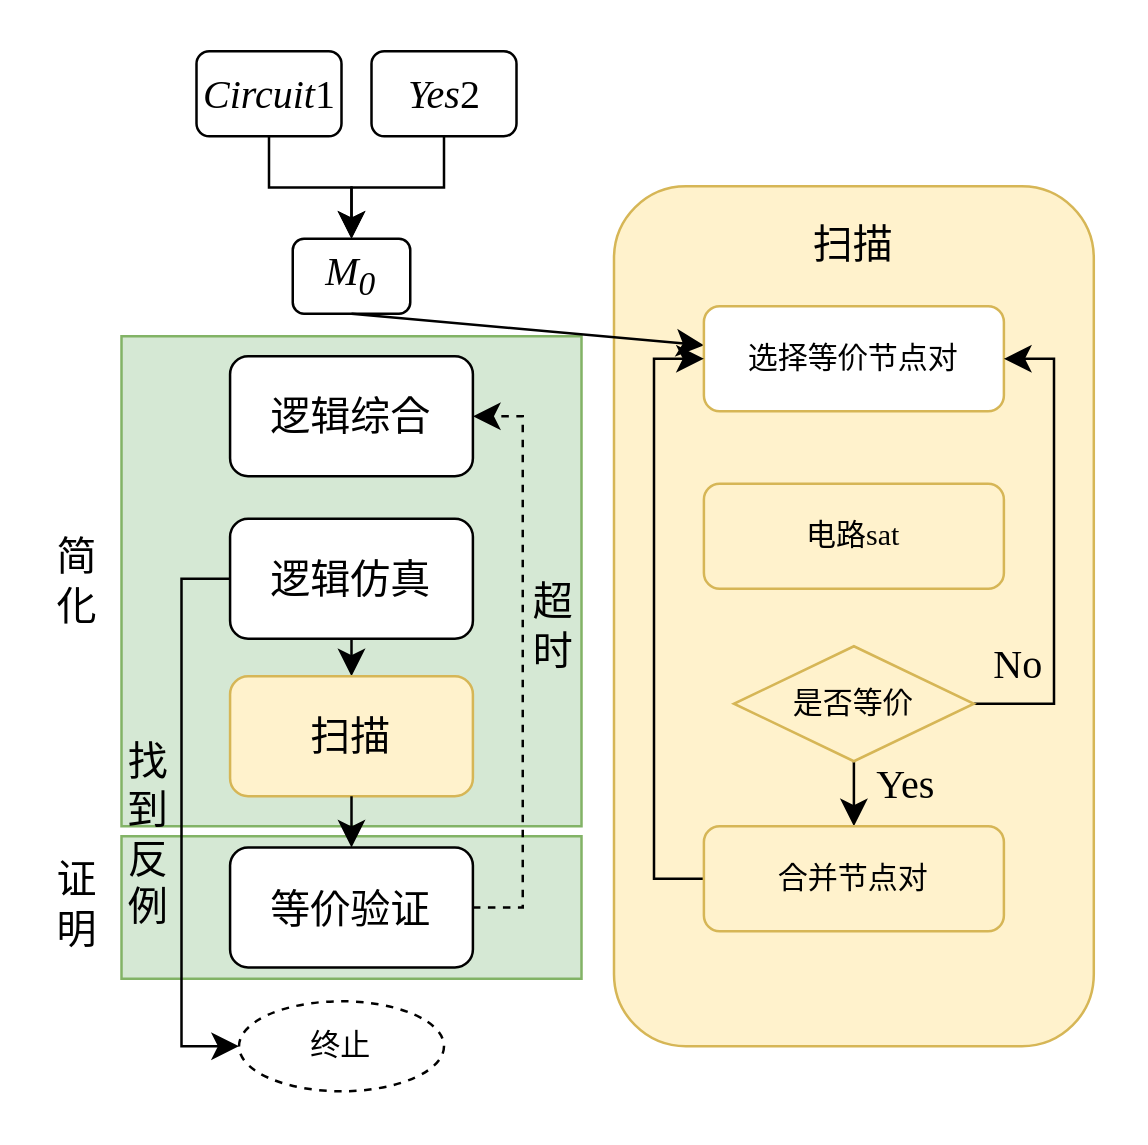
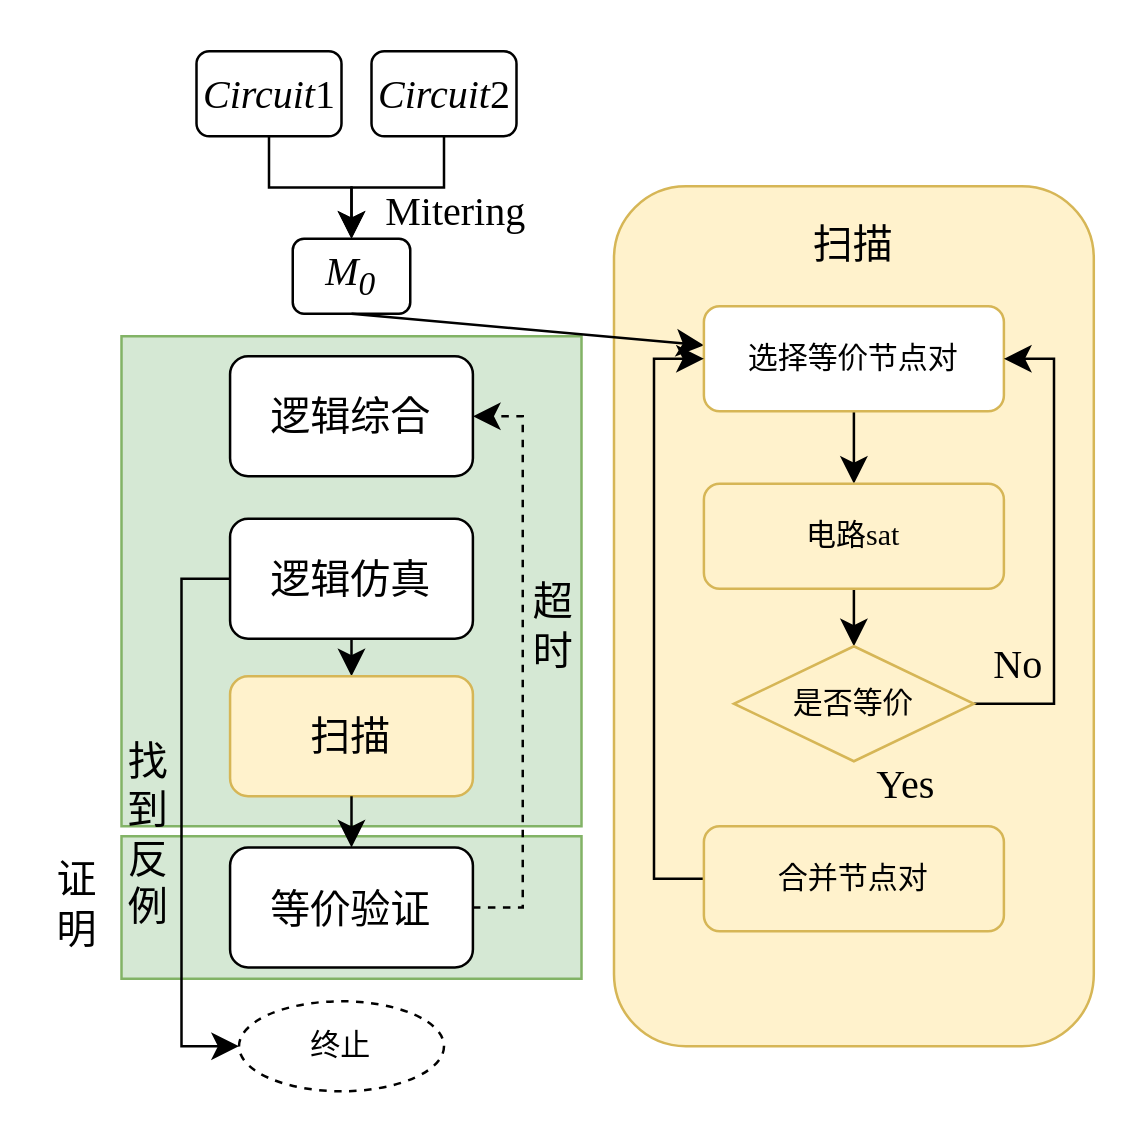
node "Yes2": label "Yes2" -> "Circuit2"
node "Mitering": added
edge "选择等价节点对" -> "电路sat": added
node "简化": removed
edge "电路sat" -> "是否等价": added
edge "是否等价" -> "合并节点对": removed
